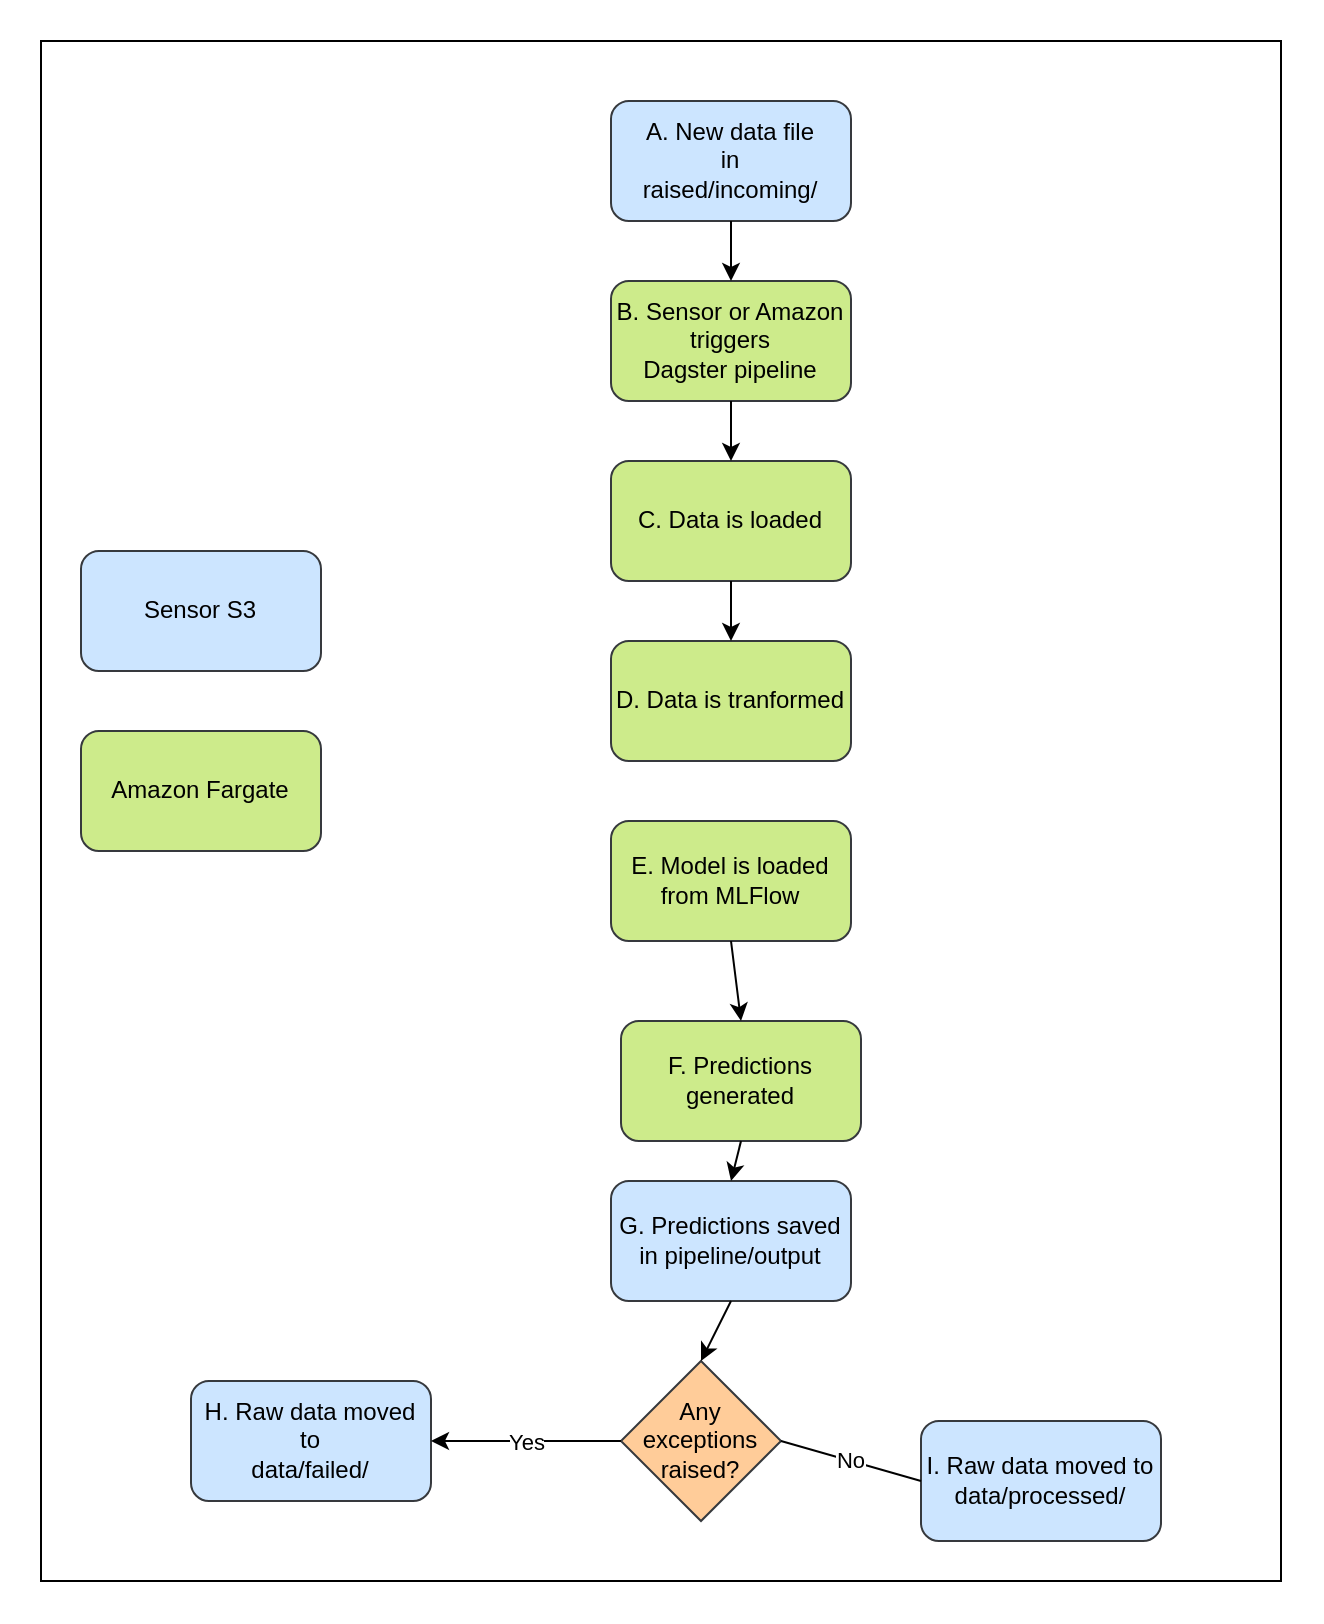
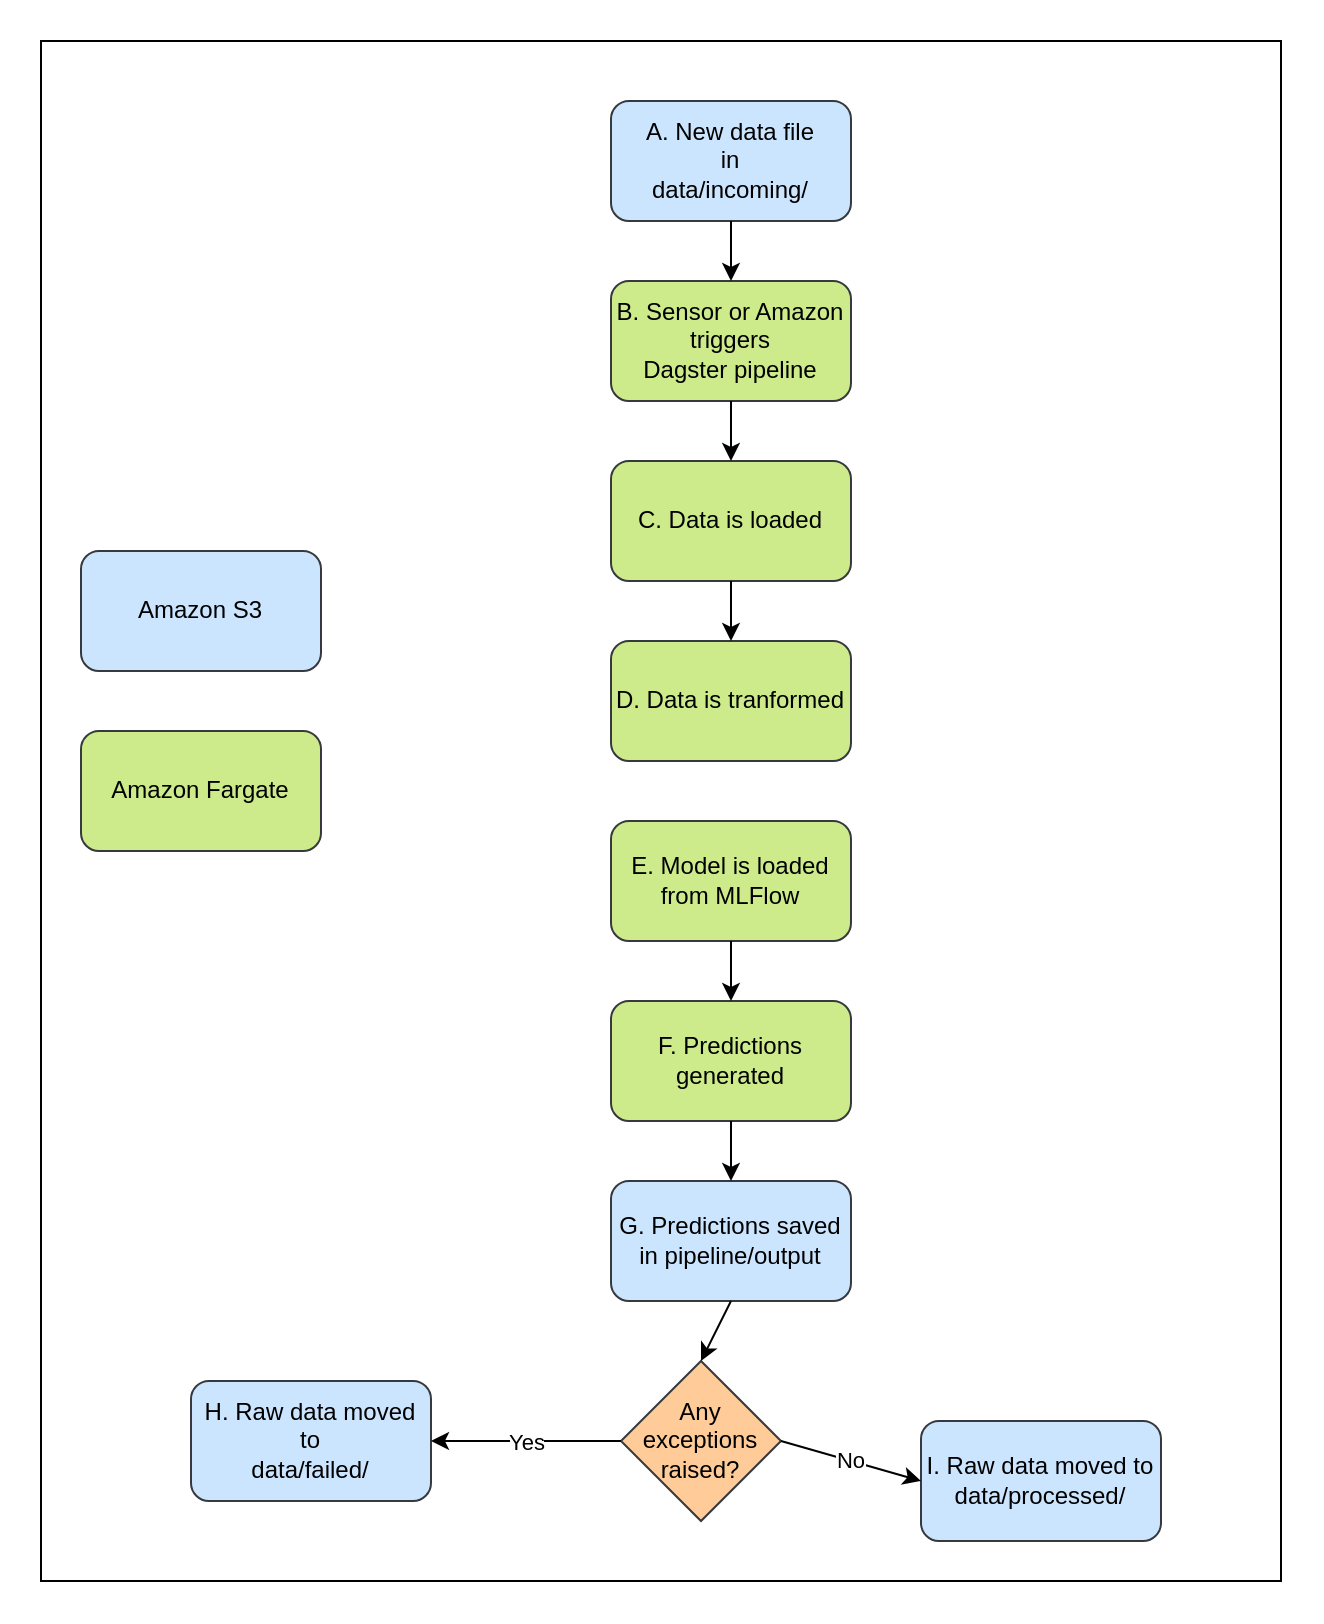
node "A. New data file in raised/incoming/": label "A. New data file in raised/incoming/" -> "A. New data file in data/incoming/"
node "Sensor S3": label "Sensor S3" -> "Amazon S3"
node "F. Predictions generated": moved (741, 1081) -> (731, 1061)
edge "Any exceptions raised?" -- "I. Raw data moved to data/processed/": arrowhead none -> classic
